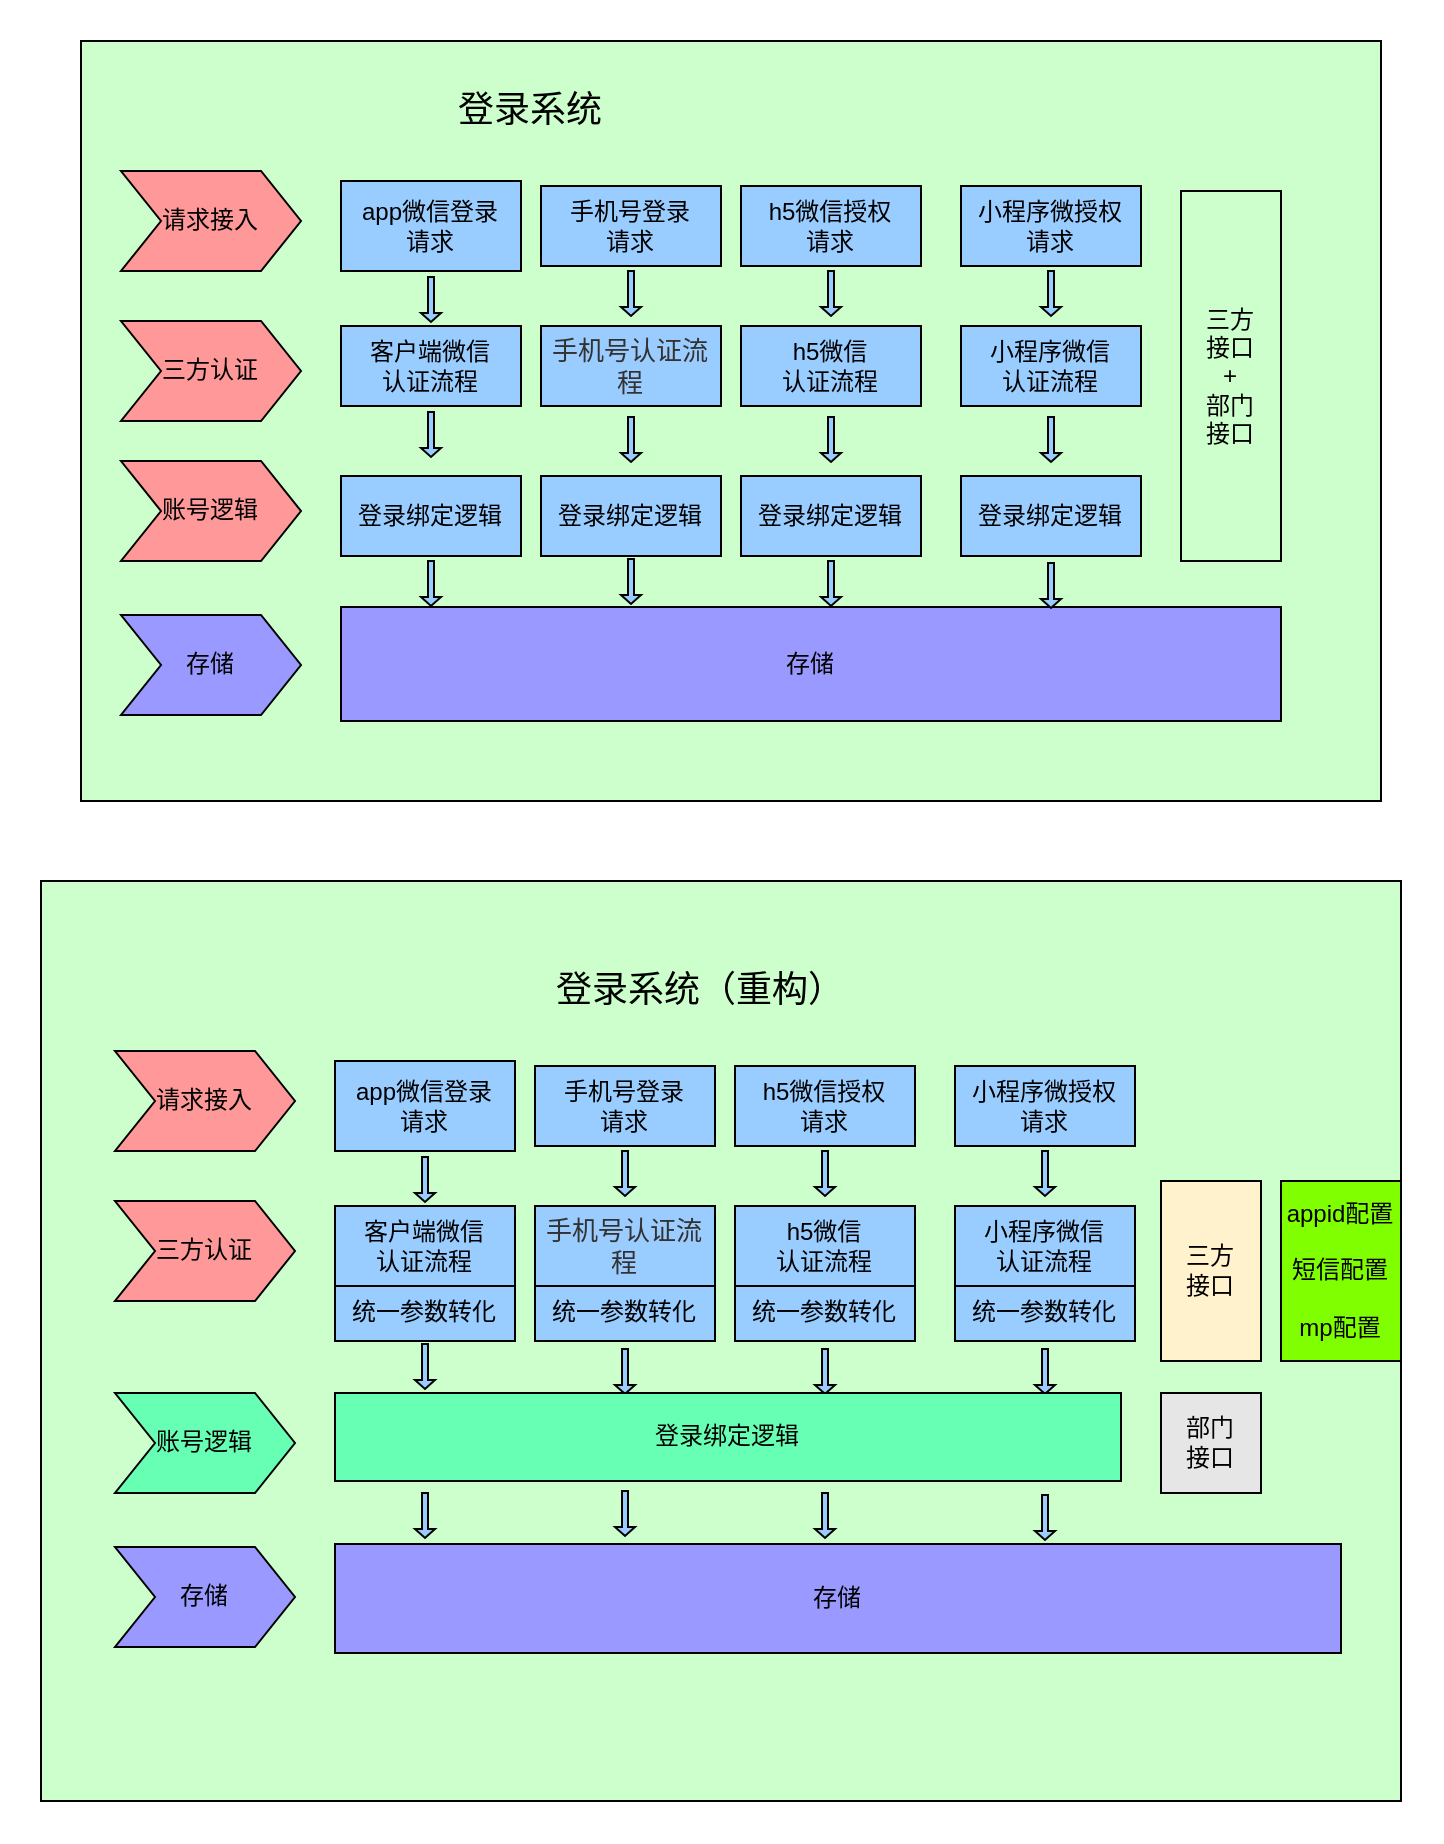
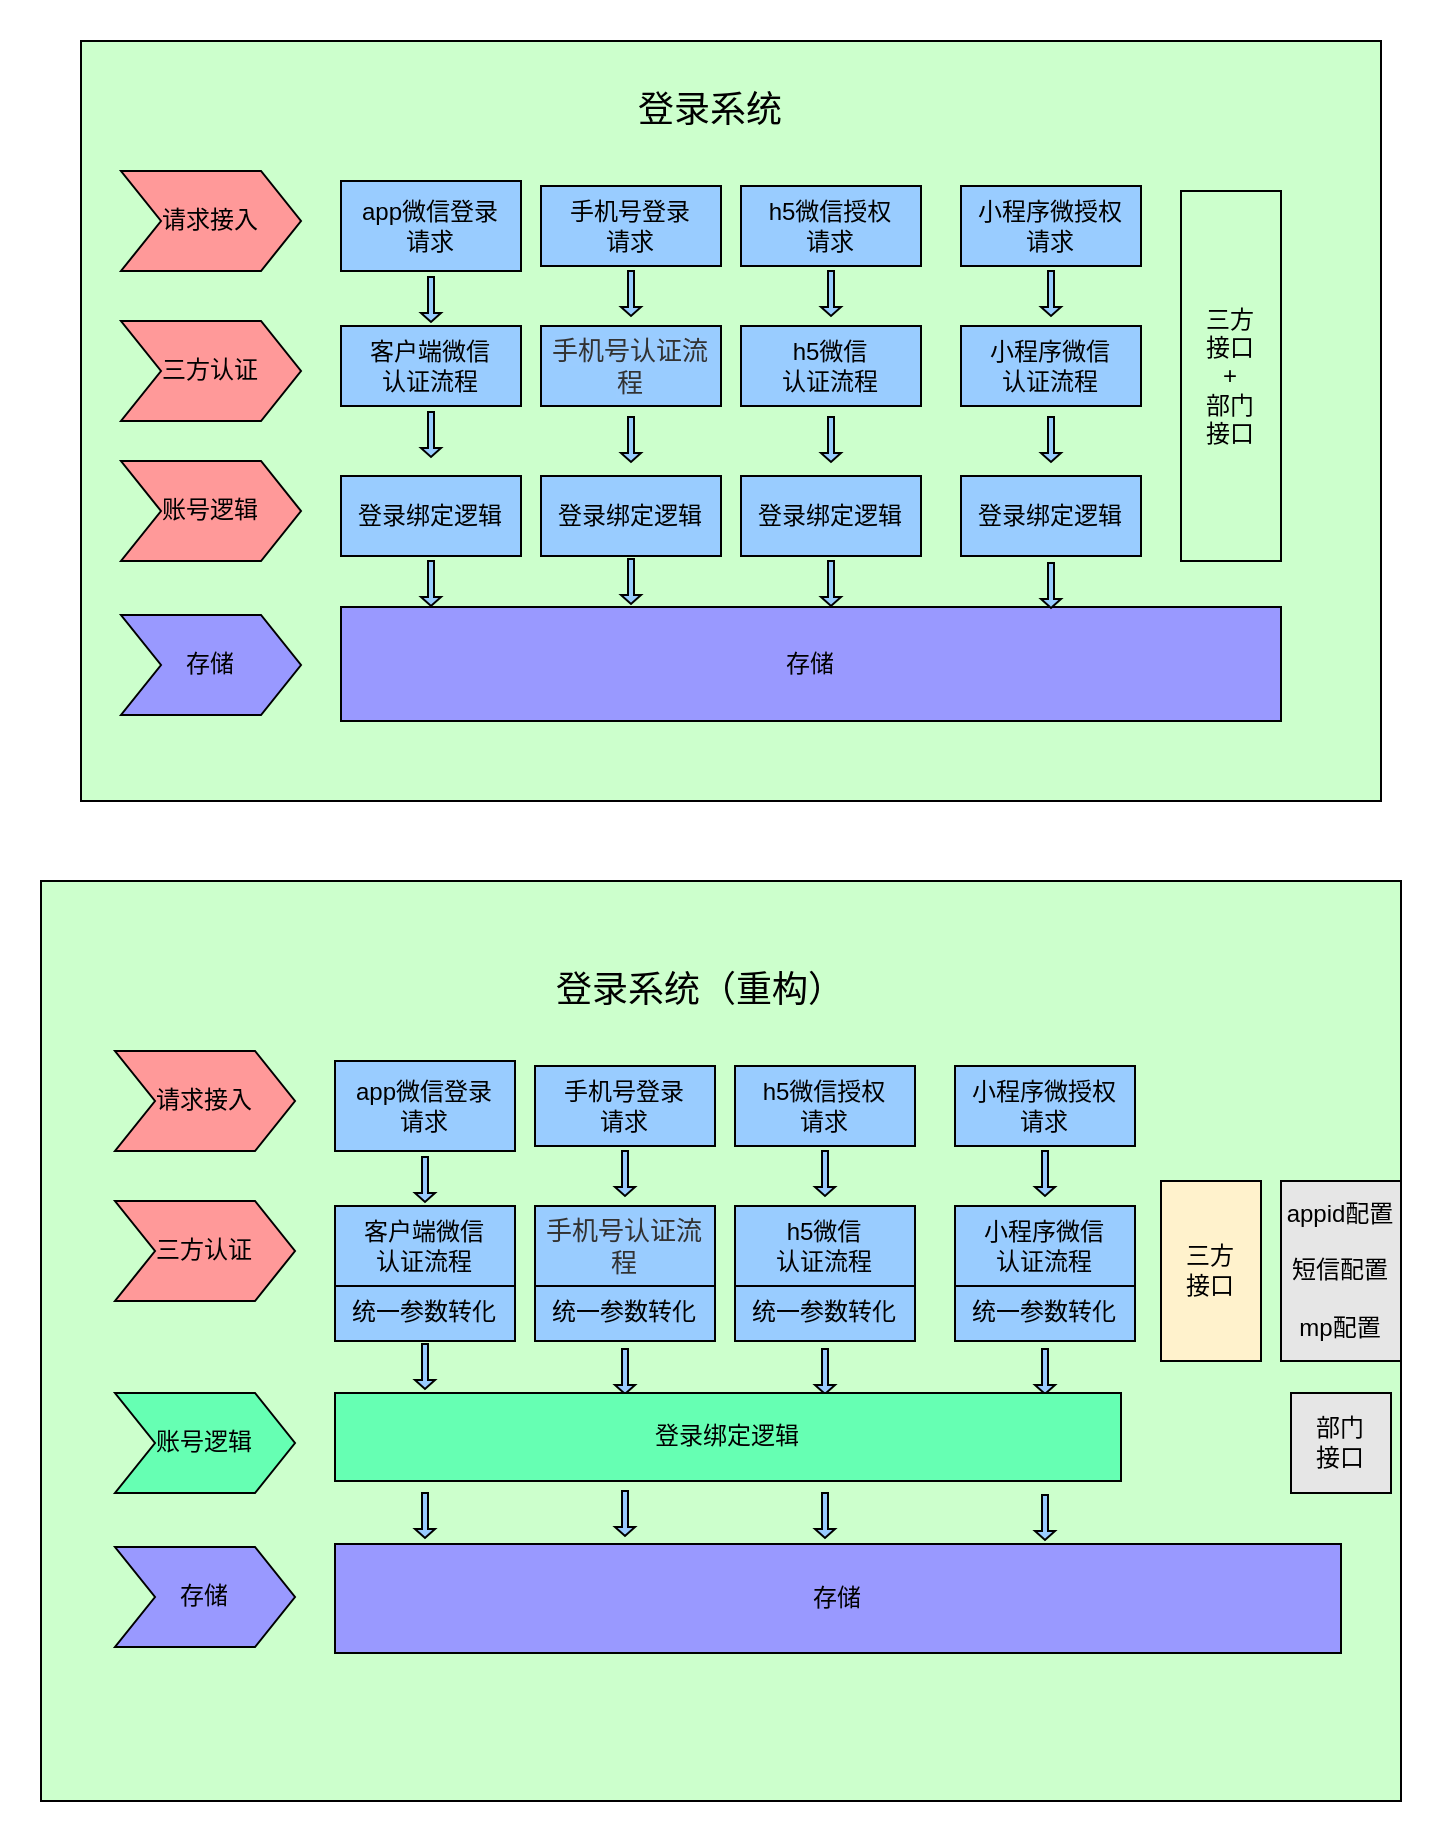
node "登录系统": moved (531, 111) -> (711, 111)
node "appid配置 短信配置 mp配置": fillcolor #80ff00 -> #e6e6e6
node "部门 接口": moved (1211, 1443) -> (1341, 1443)
